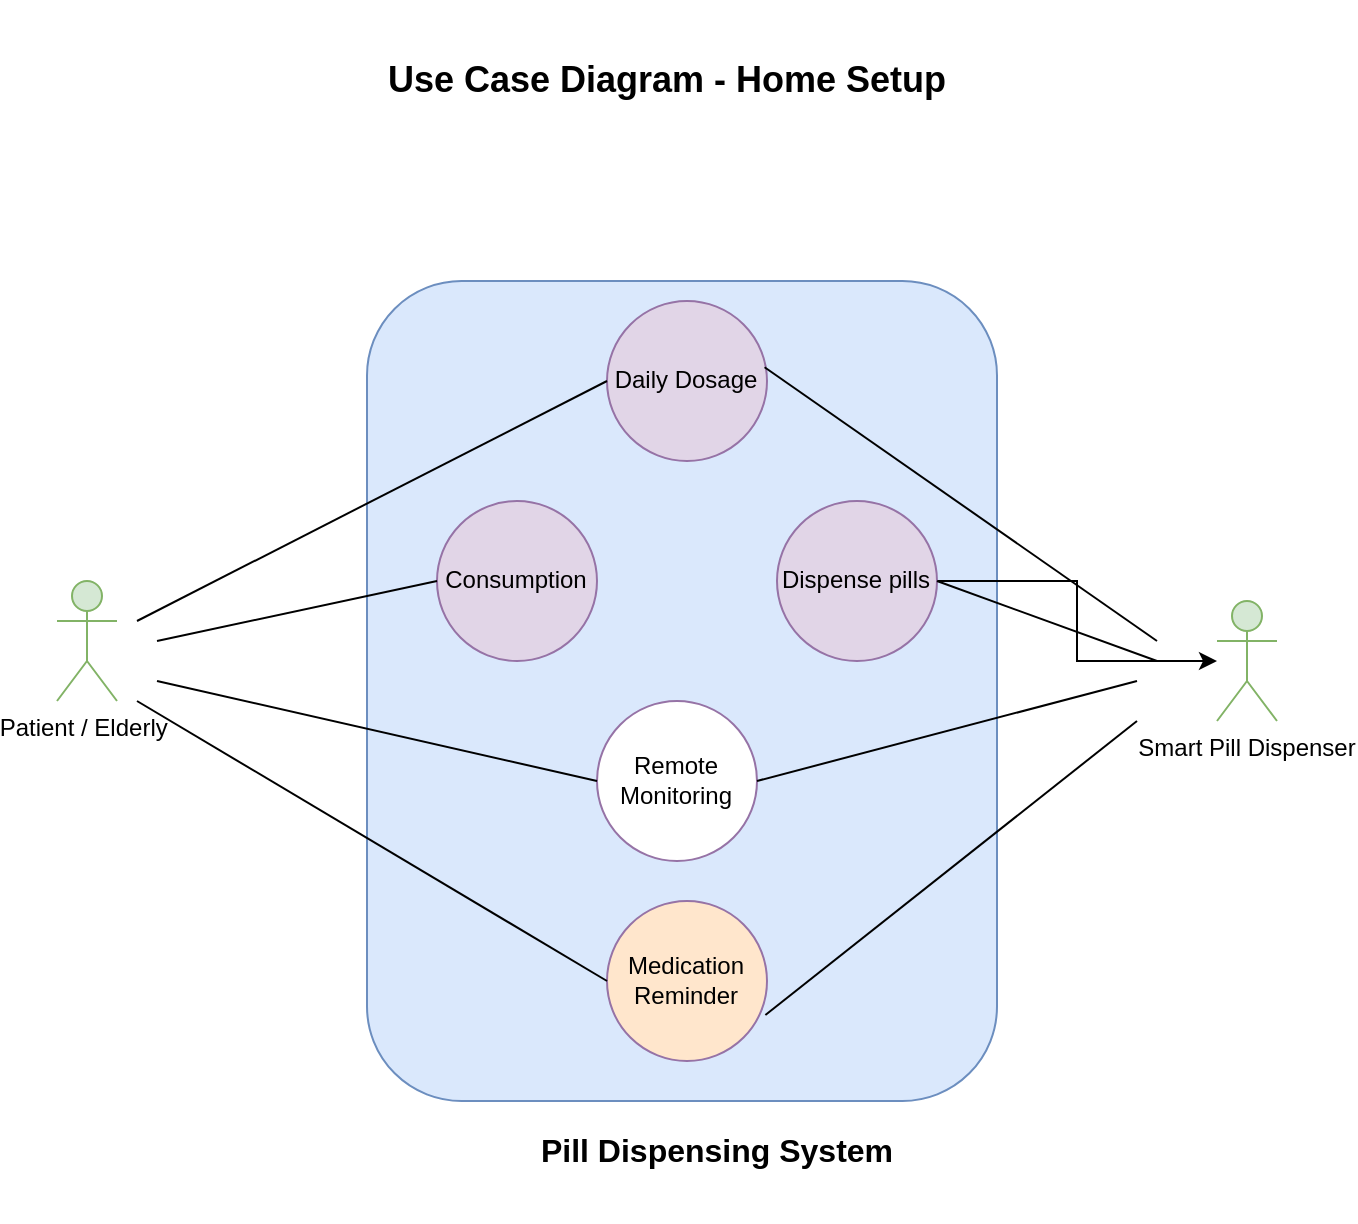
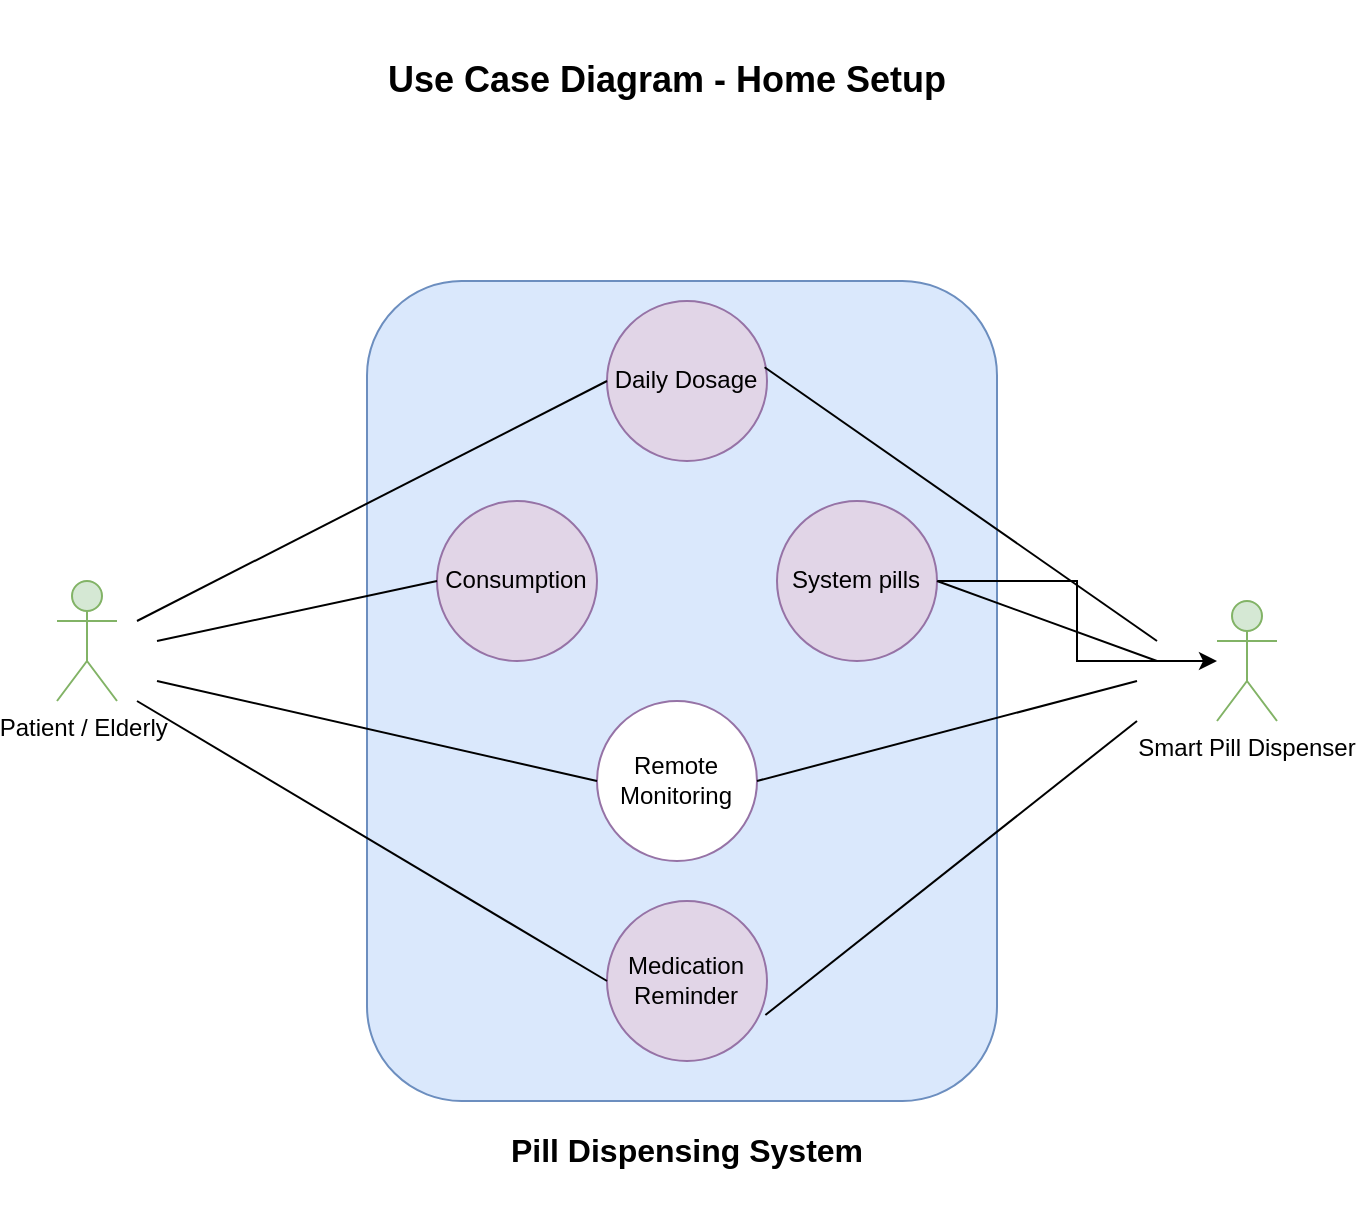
node "Dispense pills": label "Dispense pills" -> "System pills"
node "Medication Reminder": fillcolor #ffe6cc -> #e1d5e7
node "Pill Dispensing System": moved (717, 1151) -> (687, 1151)
